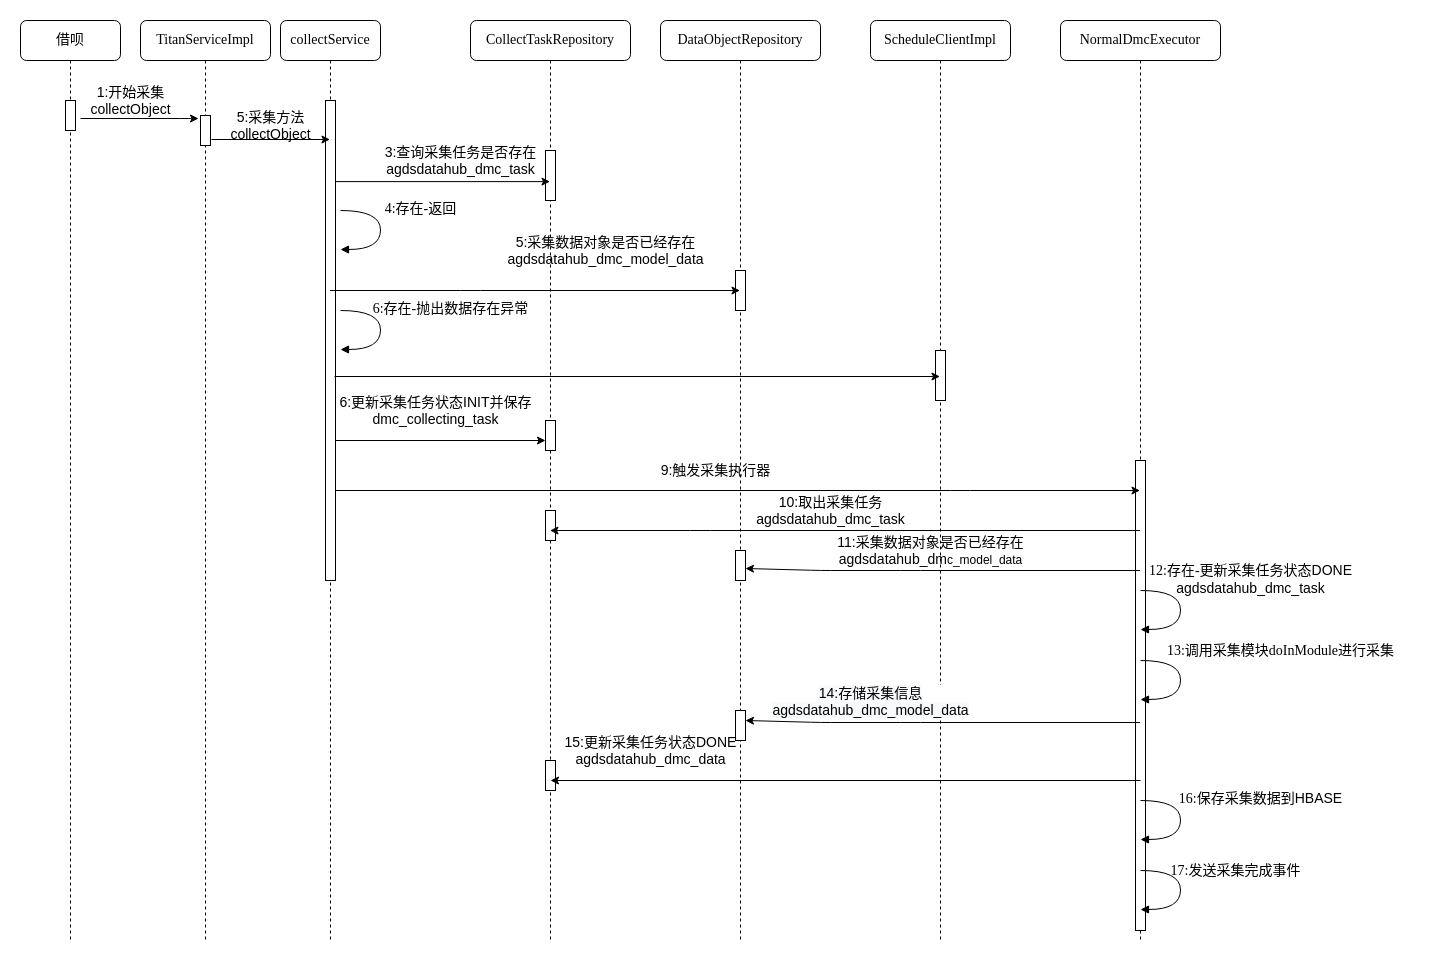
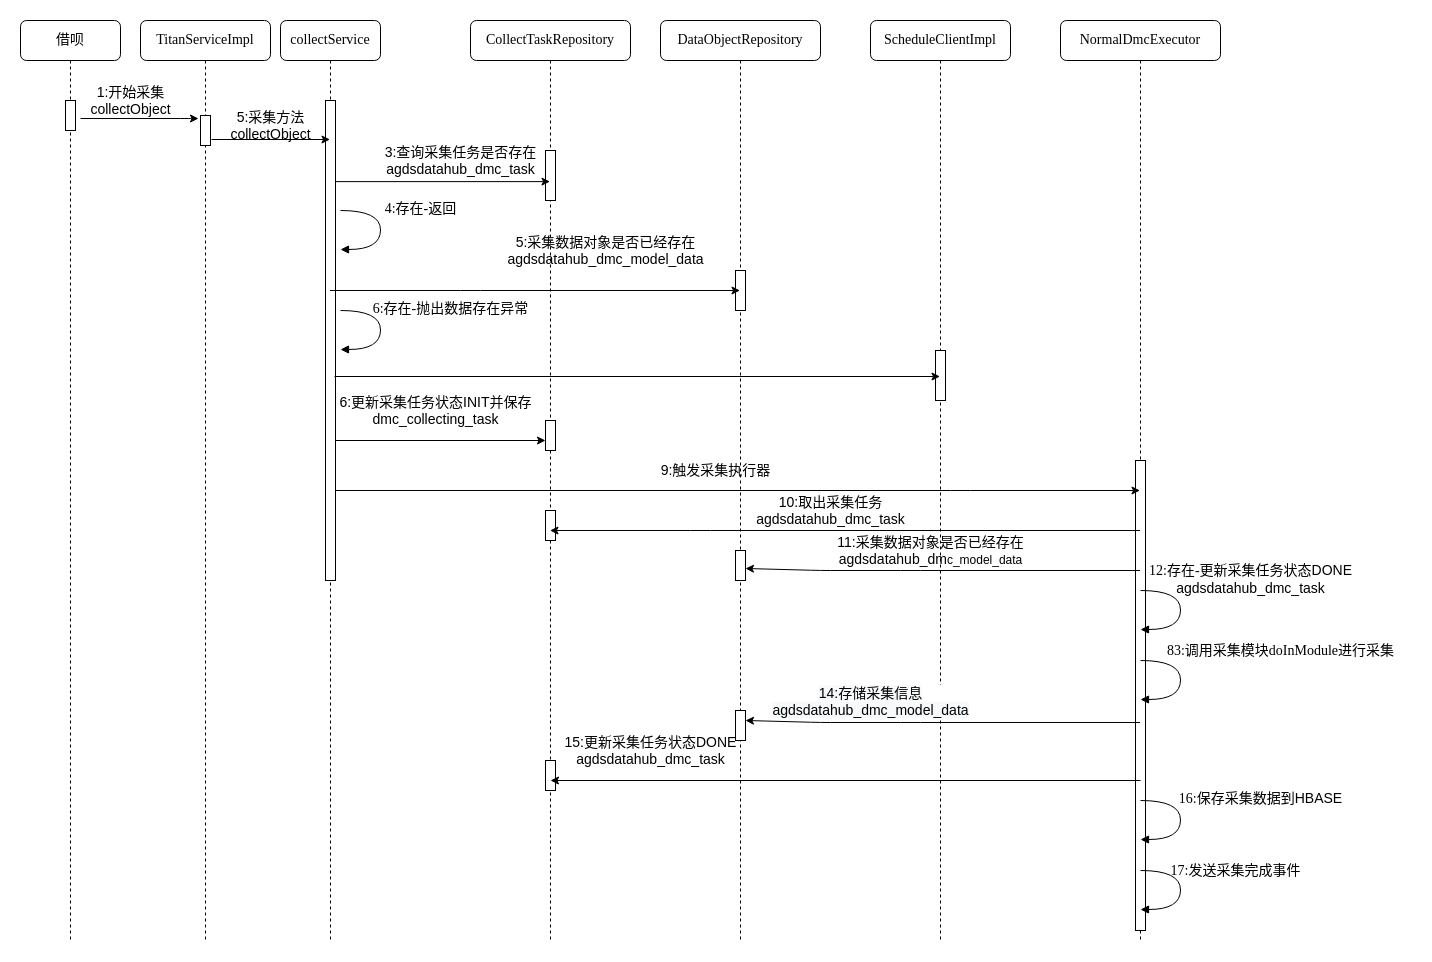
node "13:调用采集模块doInModule进行采集": label "13:调用采集模块doInModule进行采集" -> "83:调用采集模块doInModule进行采集"
node "15:更新采集任务状态DONE agdsdatahub_dmc_data": label "15:更新采集任务状态DONE agdsdatahub_dmc_data" -> "15:更新采集任务状态DONE agdsdatahub_dmc_task"
